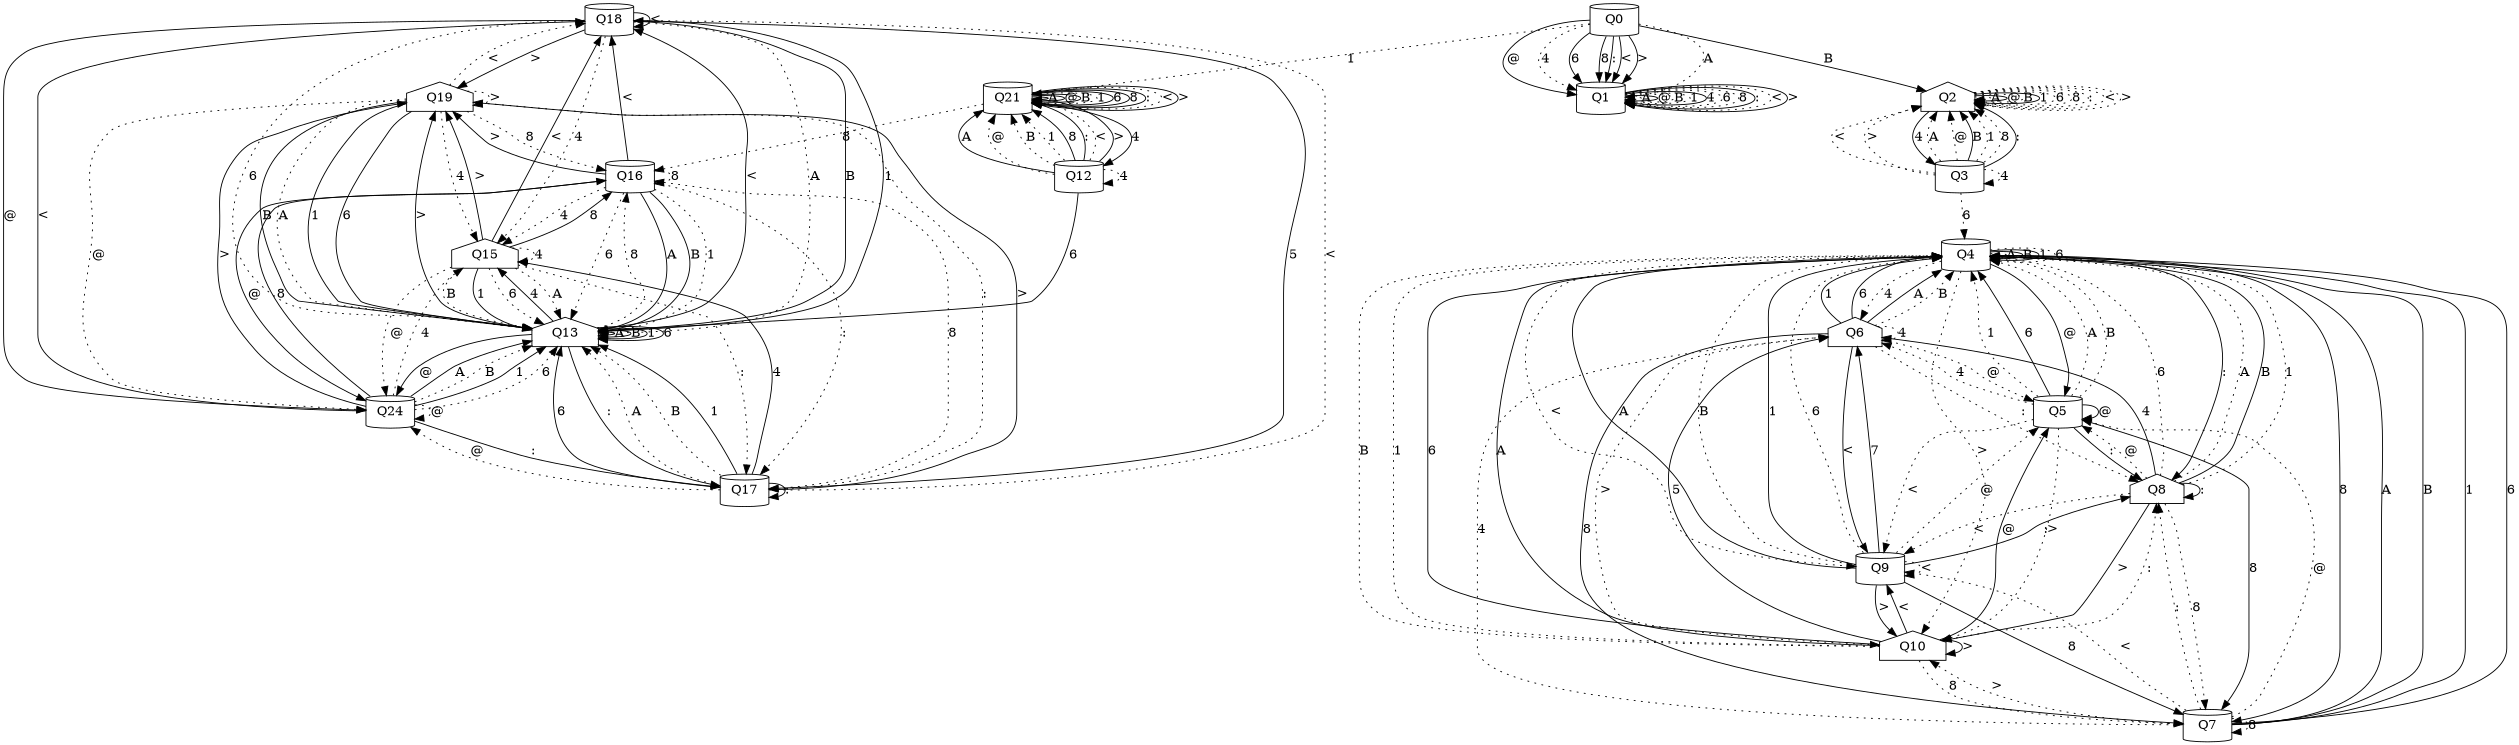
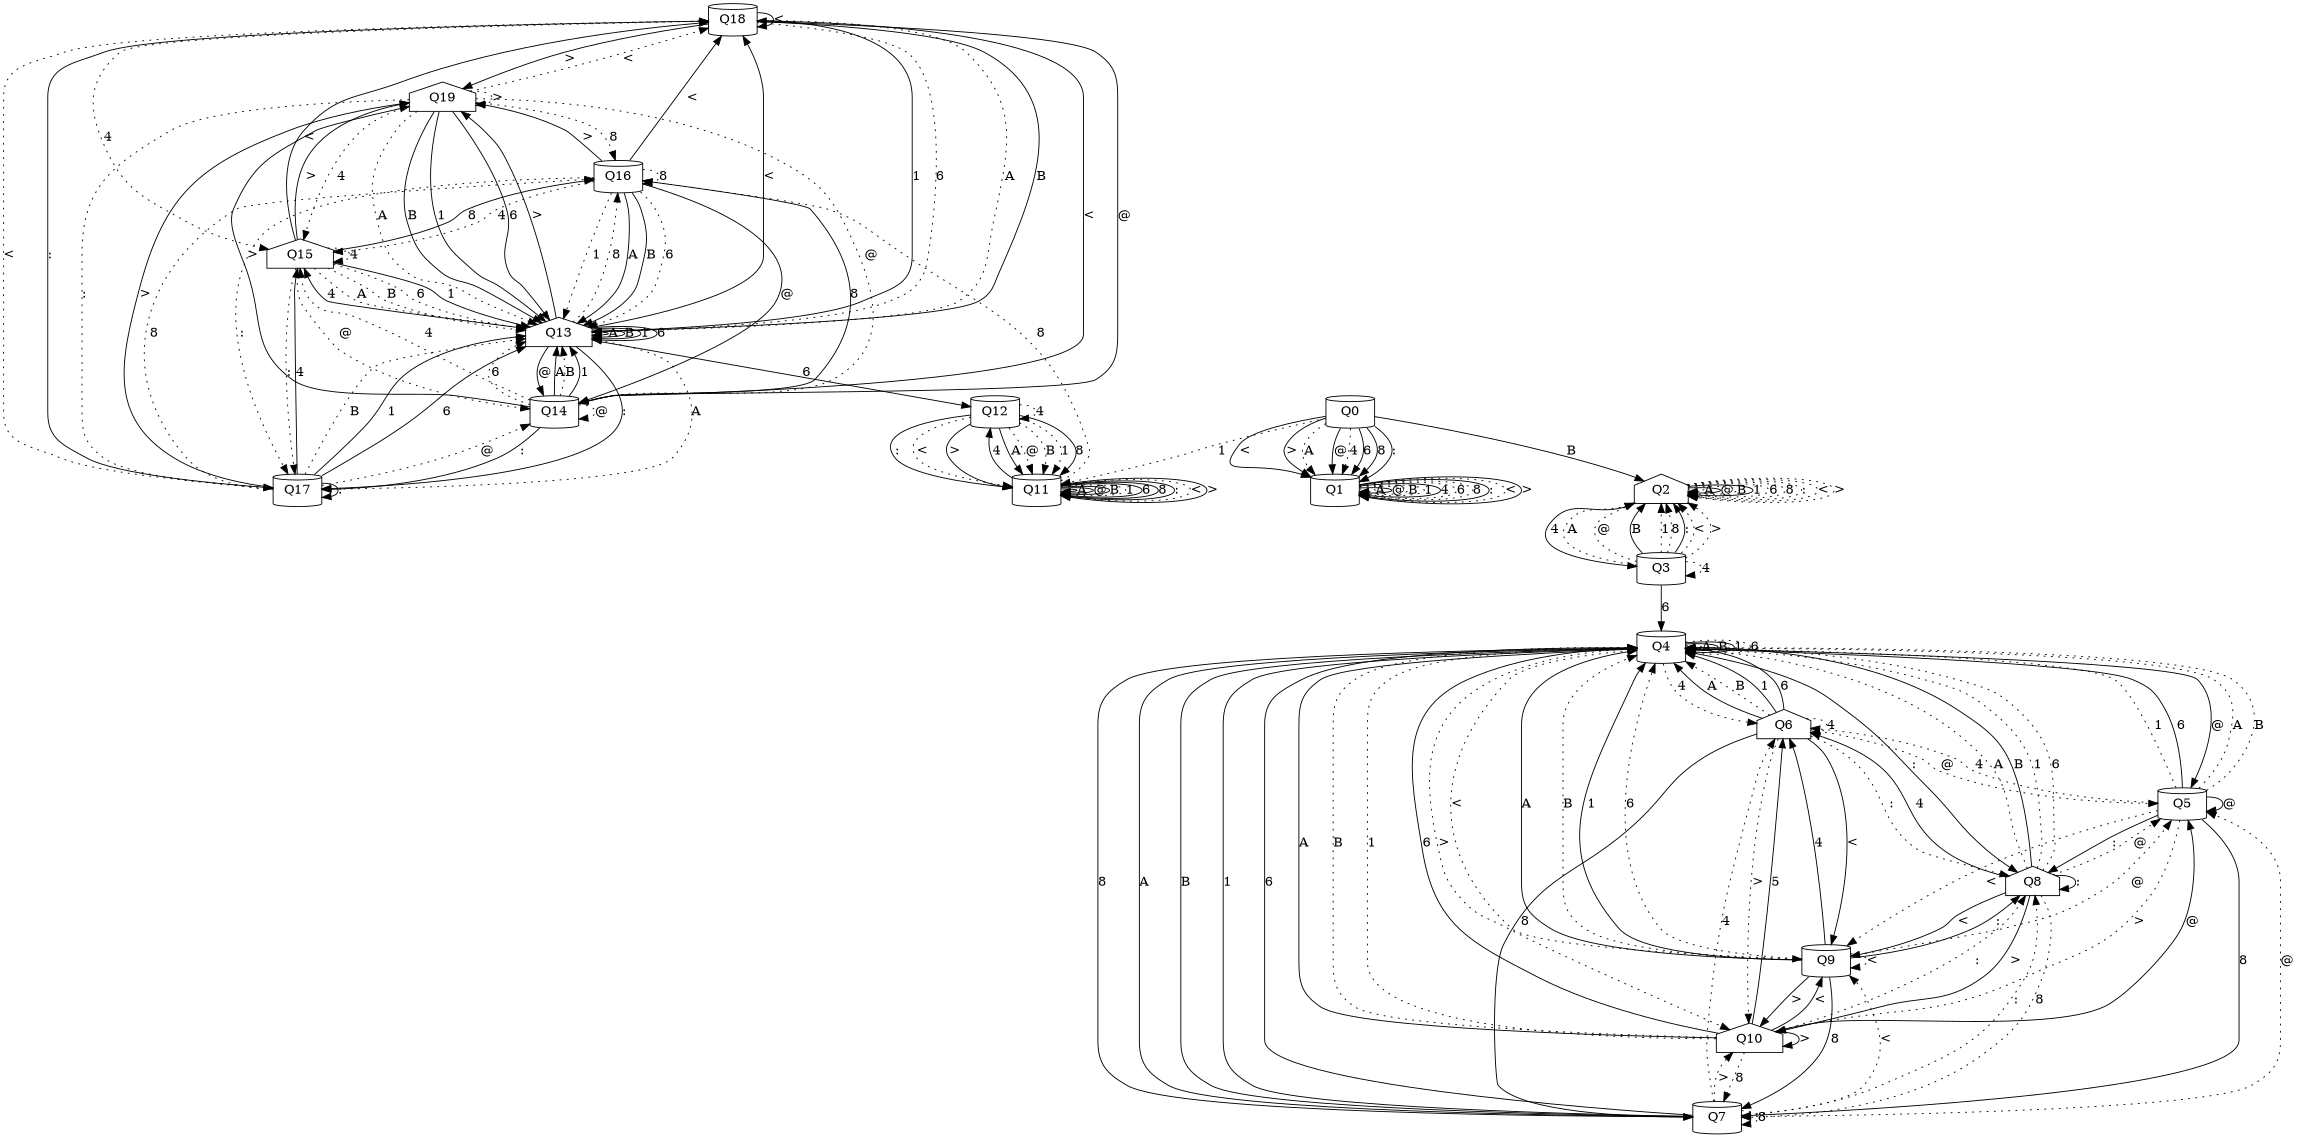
node "Q21": label "Q21" -> "Q11"
edge "Q3" -> "Q4": style dotted -> solid
edge "Q18" -> "Q17": label "5" -> ":"
edge "Q12" -> "Q13": reversed
node "Q24": label "Q24" -> "Q14"
edge "Q9" -> "Q6": label "7" -> "4"
edge "Q8" -> "Q9": style dotted -> solid
